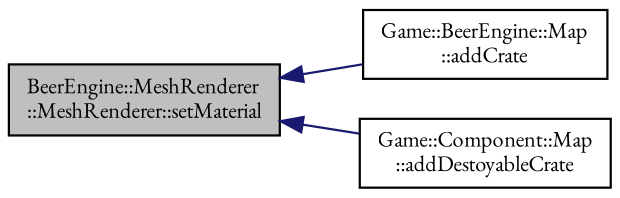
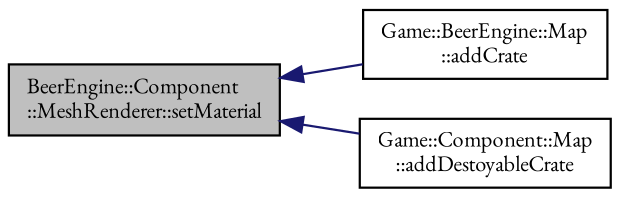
node "BeerEngine::MeshRenderer ::MeshRenderer::setMaterial": label "BeerEngine::MeshRenderer ::MeshRenderer::setMaterial" -> "BeerEngine::Component ::MeshRenderer::setMaterial"
